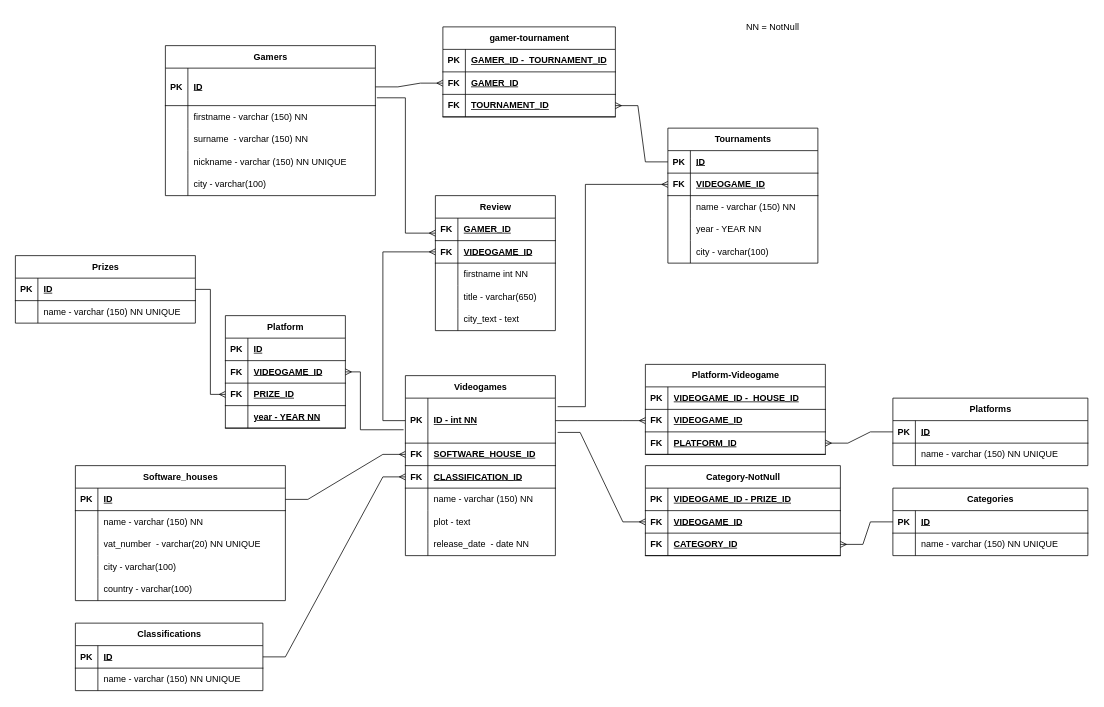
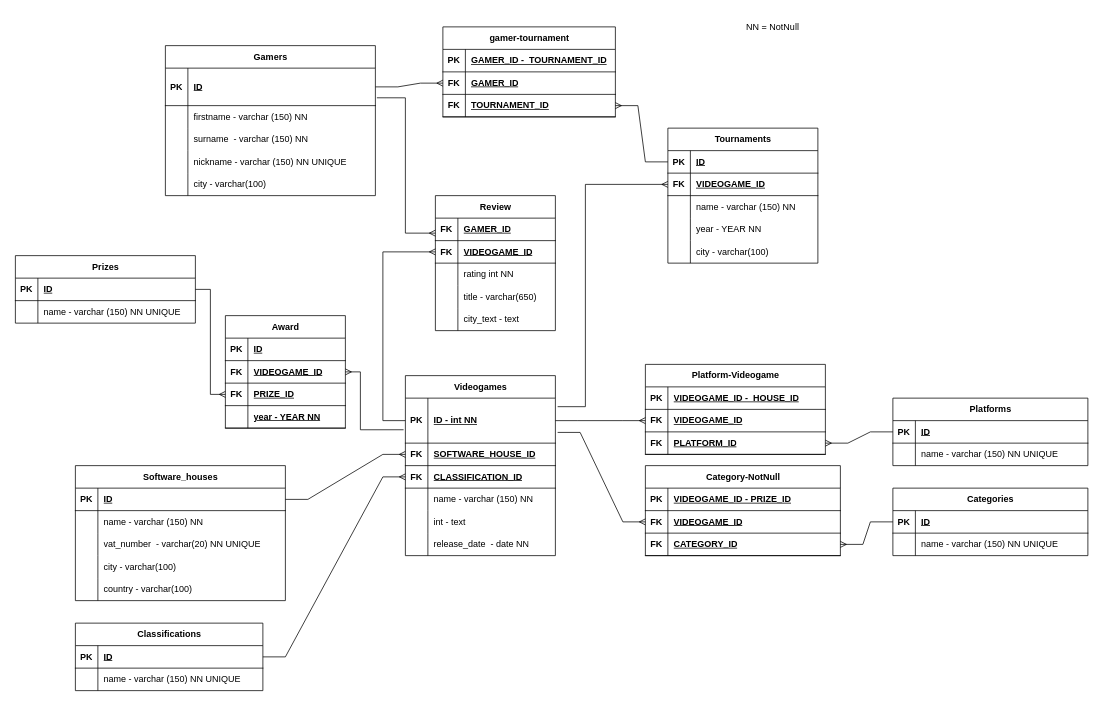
node "firstname int NN": label "firstname int NN" -> "rating int NN"
node "Platform": label "Platform" -> "Award"
node "plot - text": label "plot - text" -> "int - text"
